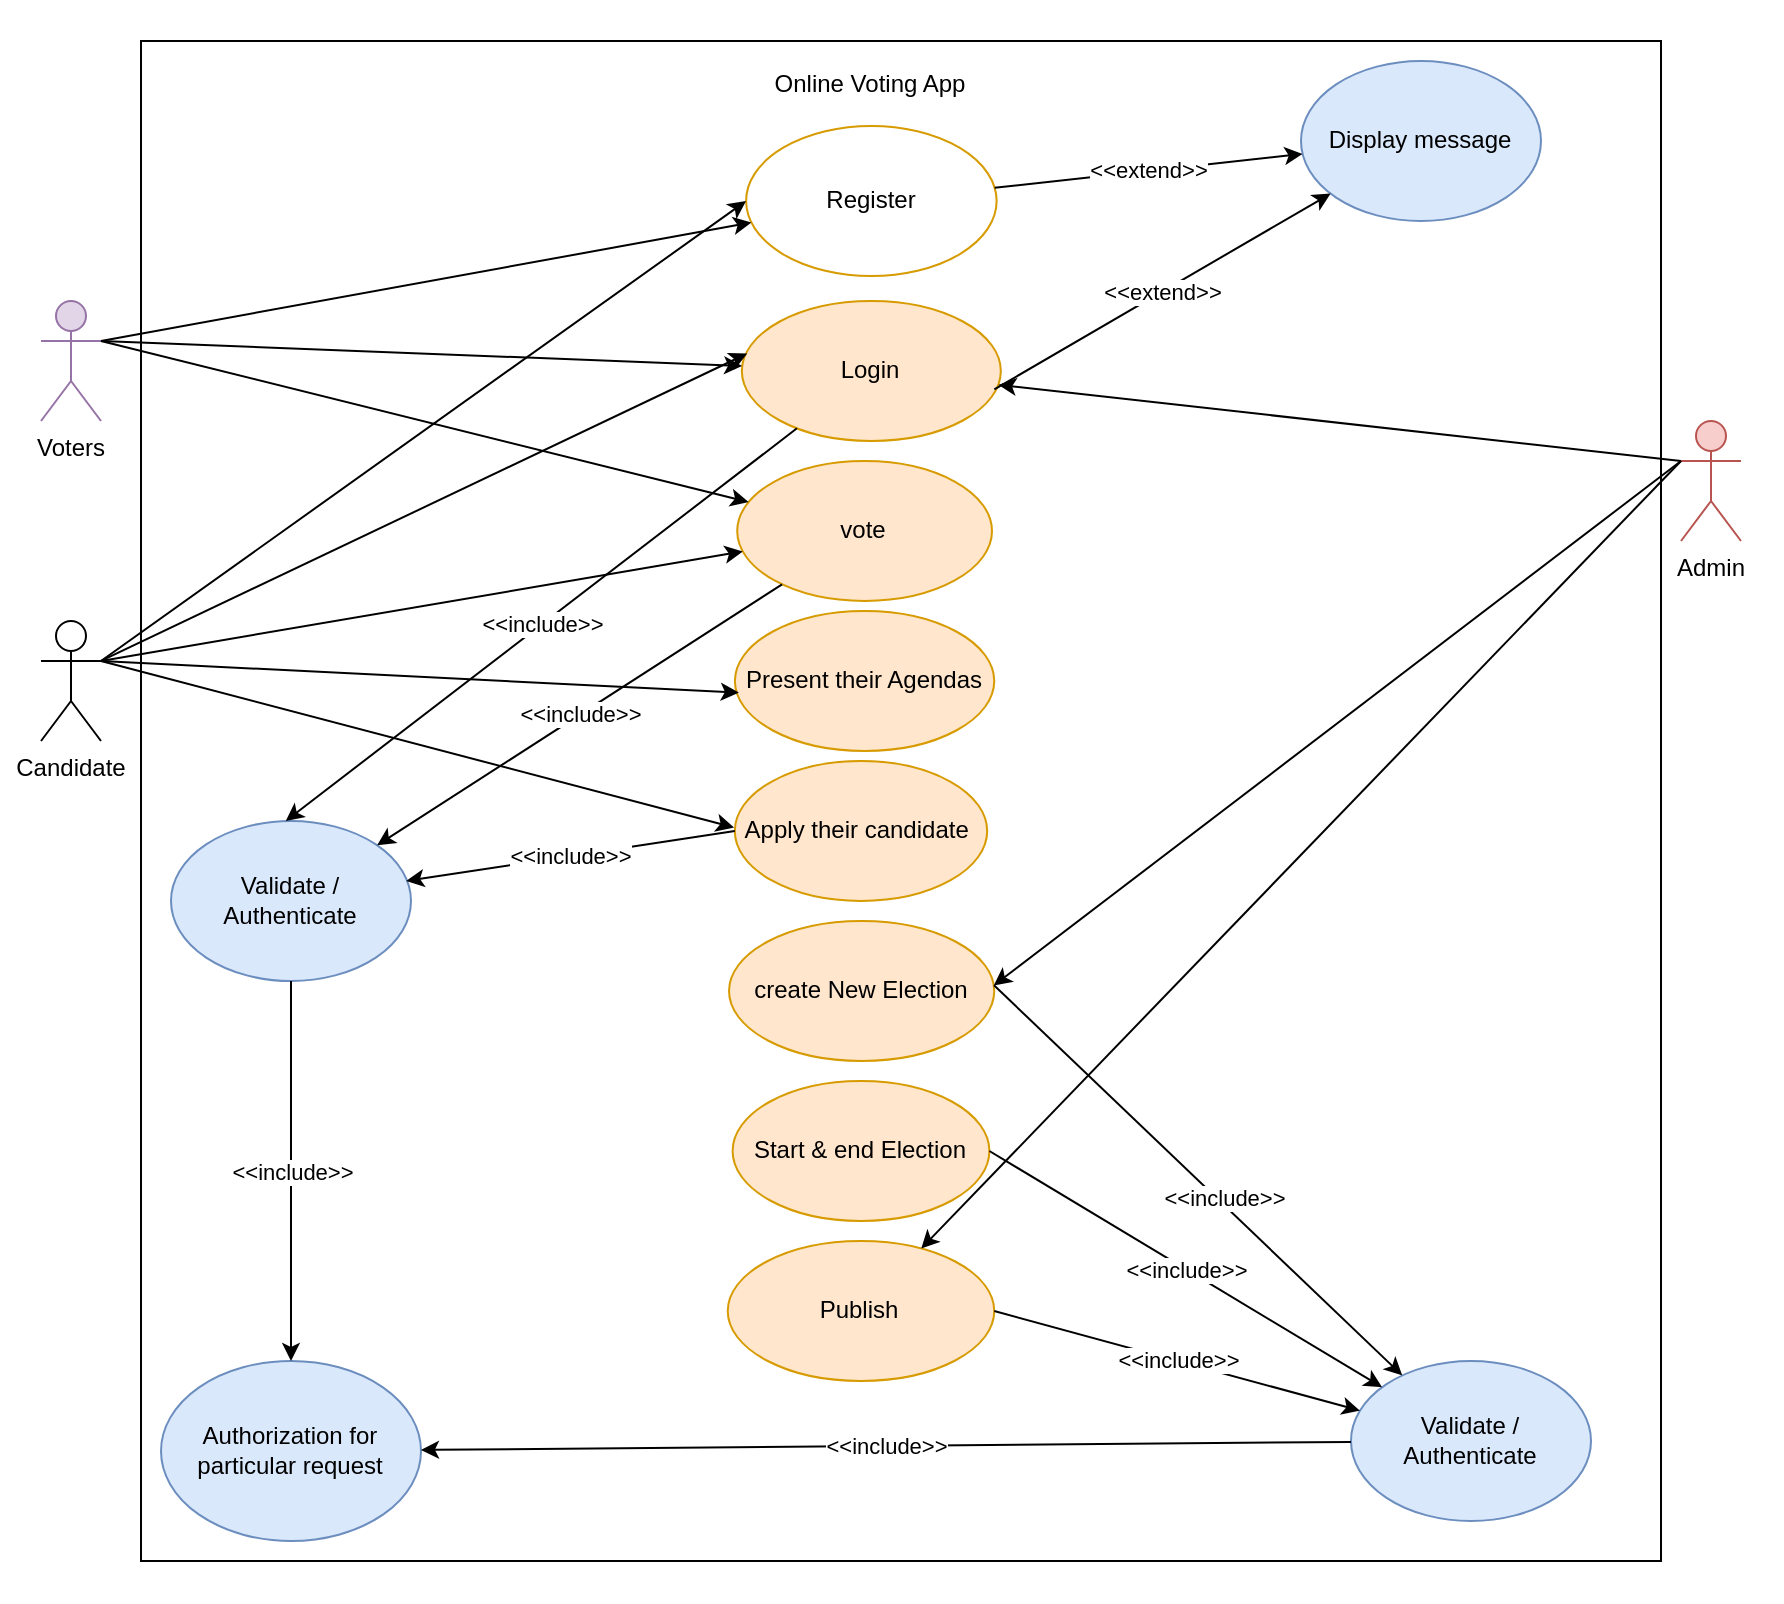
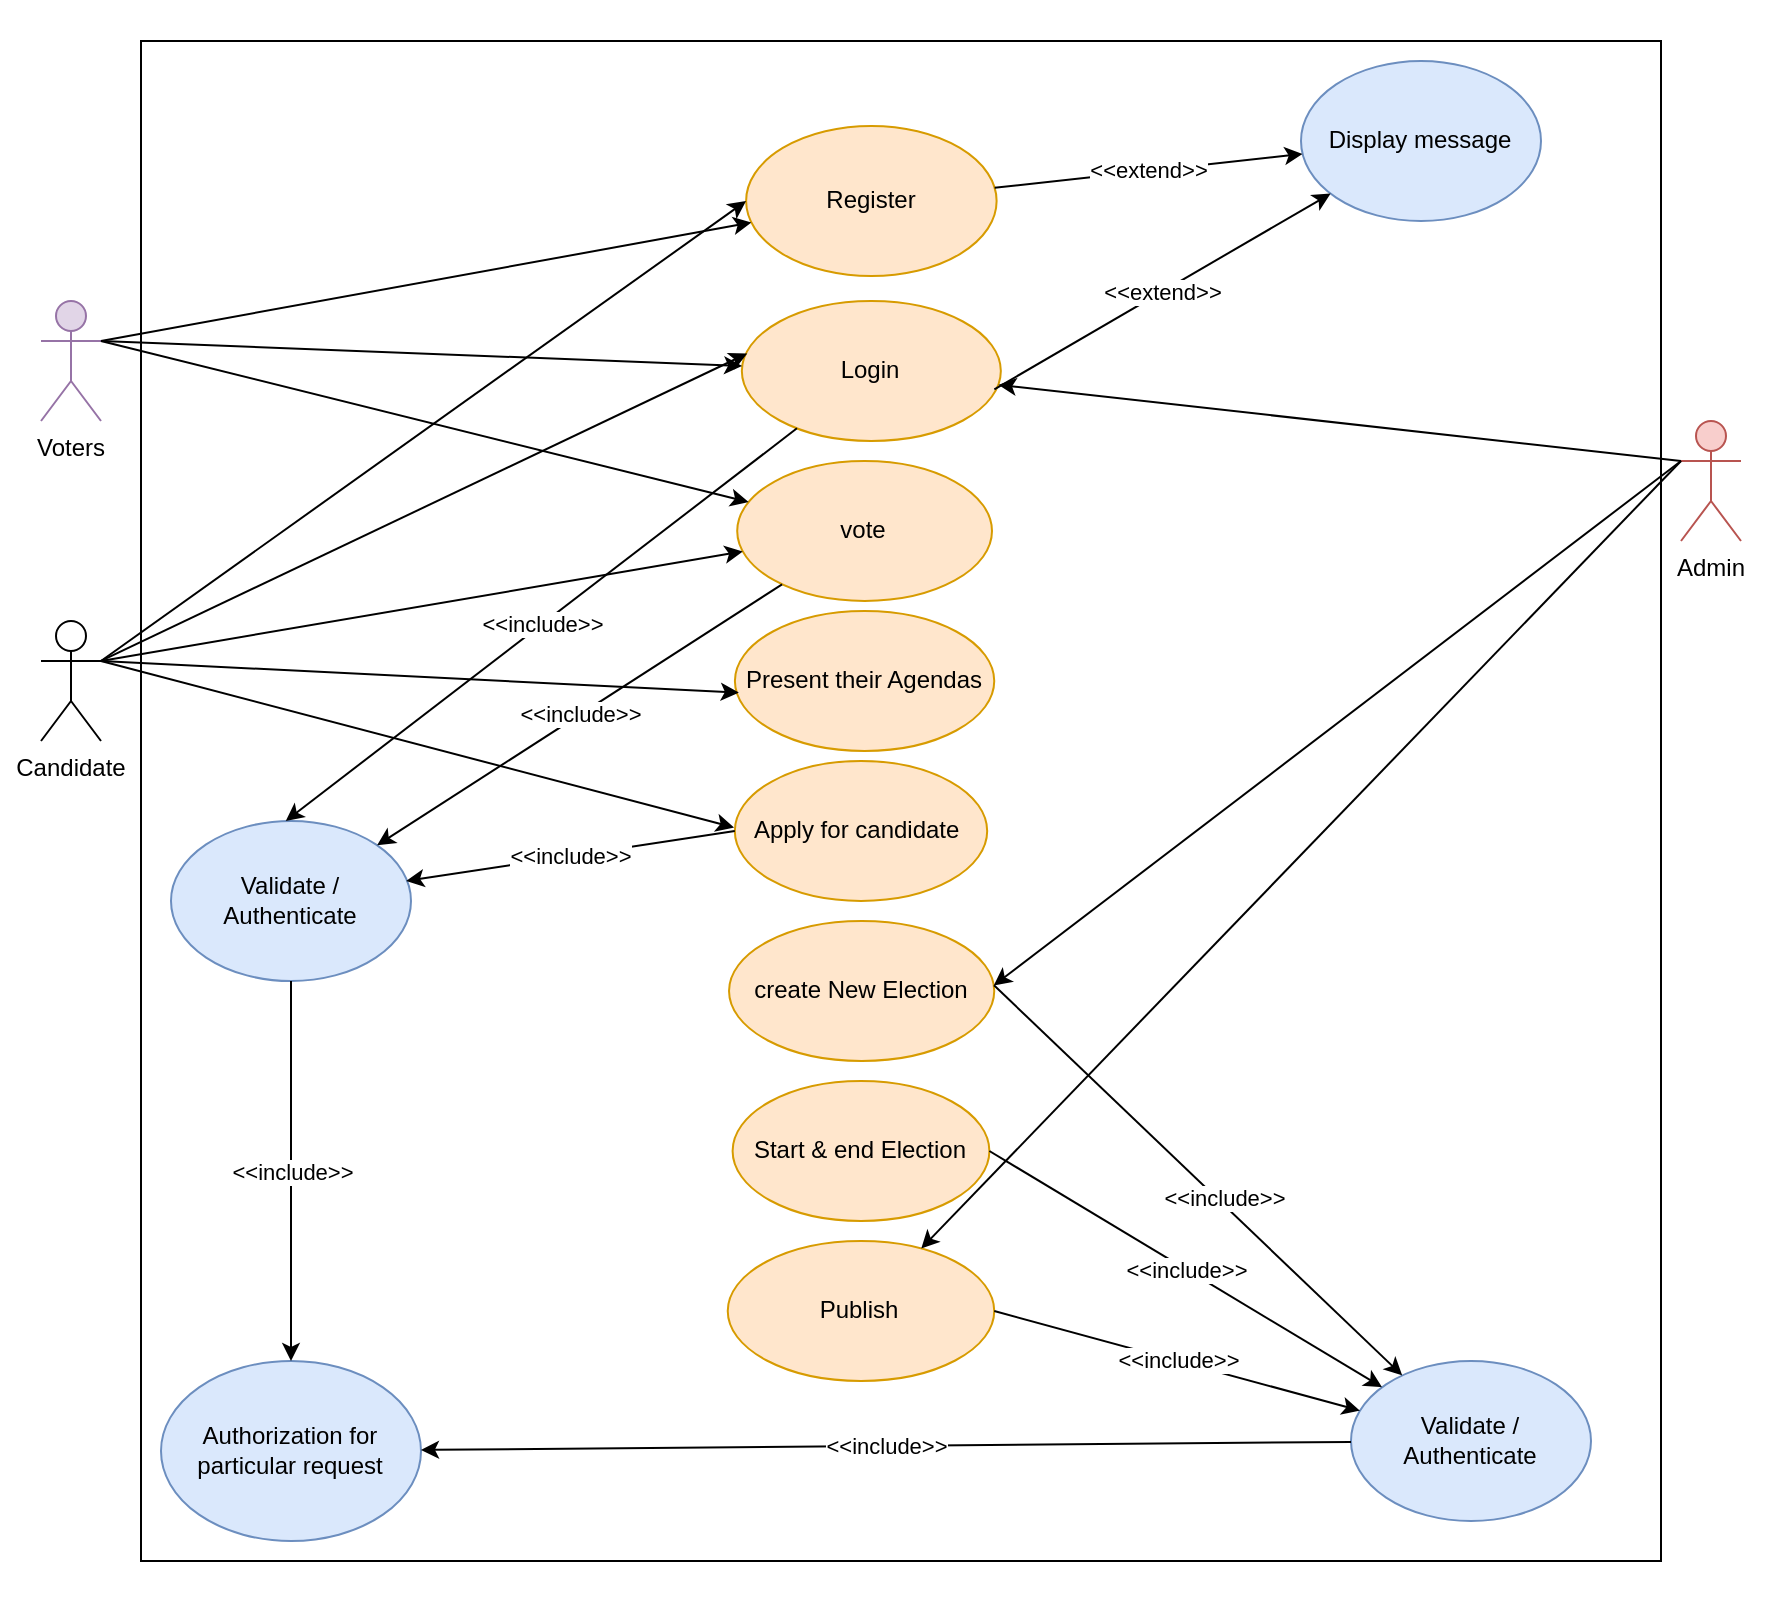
node "Online Voting App": removed
node "Register": fillcolor #ffffff -> #ffe6cc
node "Apply their candidate": label "Apply their candidate" -> "Apply for candidate"
